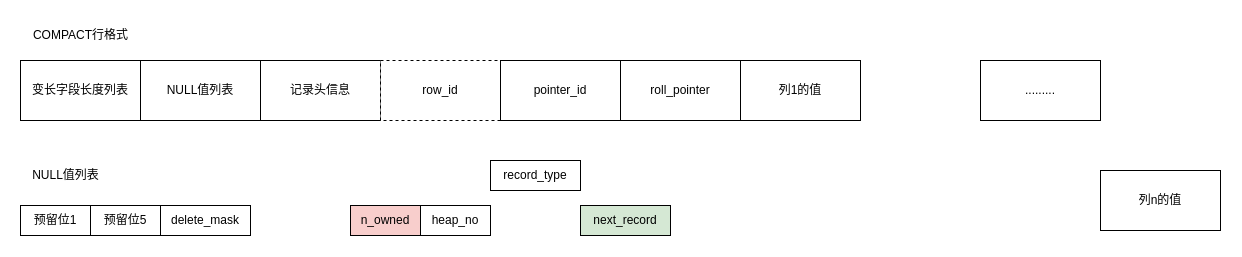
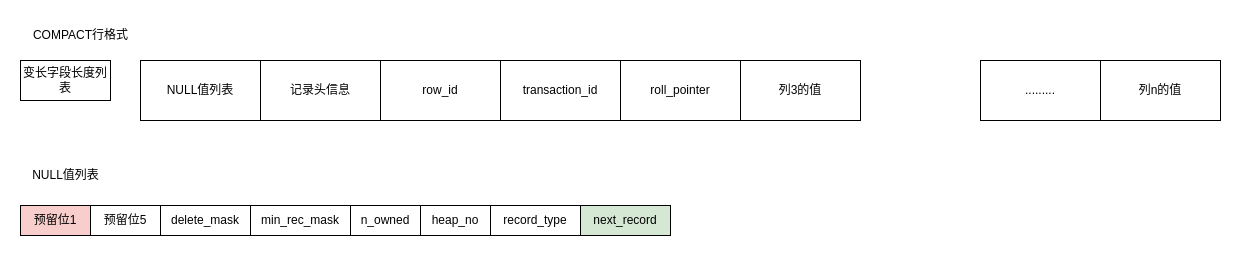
node "变长字段长度列表": size 120x60 -> 90x40
node "row_id": style dashed -> solid
node "pointer_id": label "pointer_id" -> "transaction_id"
node "列1的值": label "列1的值" -> "列3的值"
node "record_type": moved (536, 176) -> (536, 221)
node "列n的值": moved (1161, 201) -> (1161, 91)
node "预留位1": fillcolor #ffffff -> #f8cecc
node "min_rec_mask": added
node "n_owned": fillcolor #f8cecc -> #ffffff
